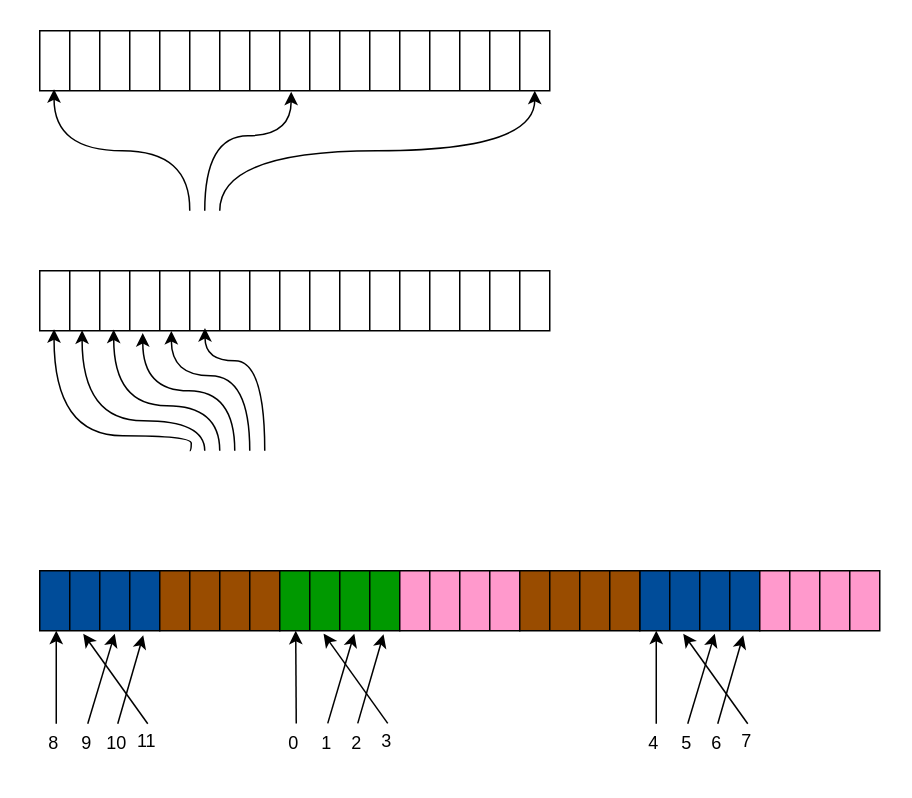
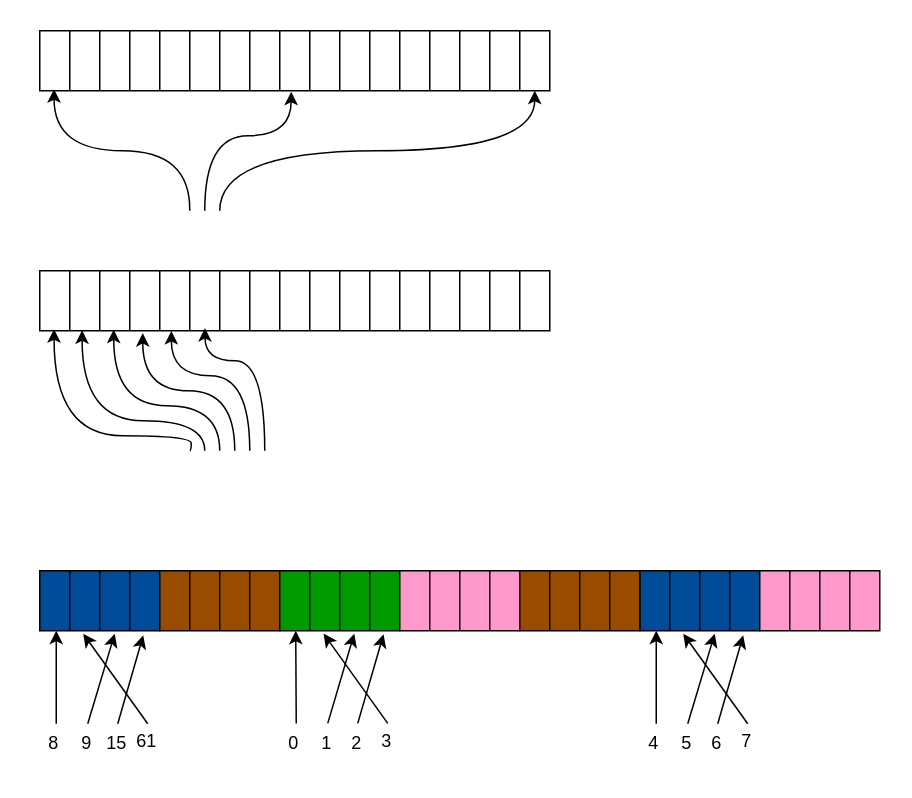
node "11": label "11" -> "61"
node "10": label "10" -> "15"
